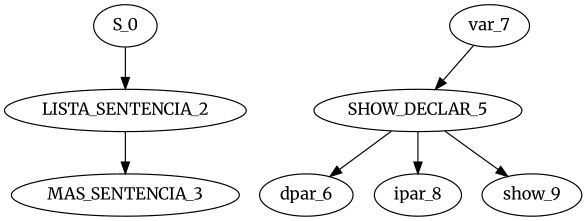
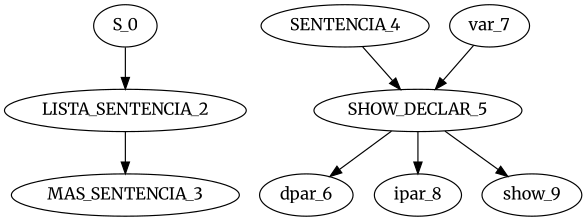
node "SENTENCIA_4": added
